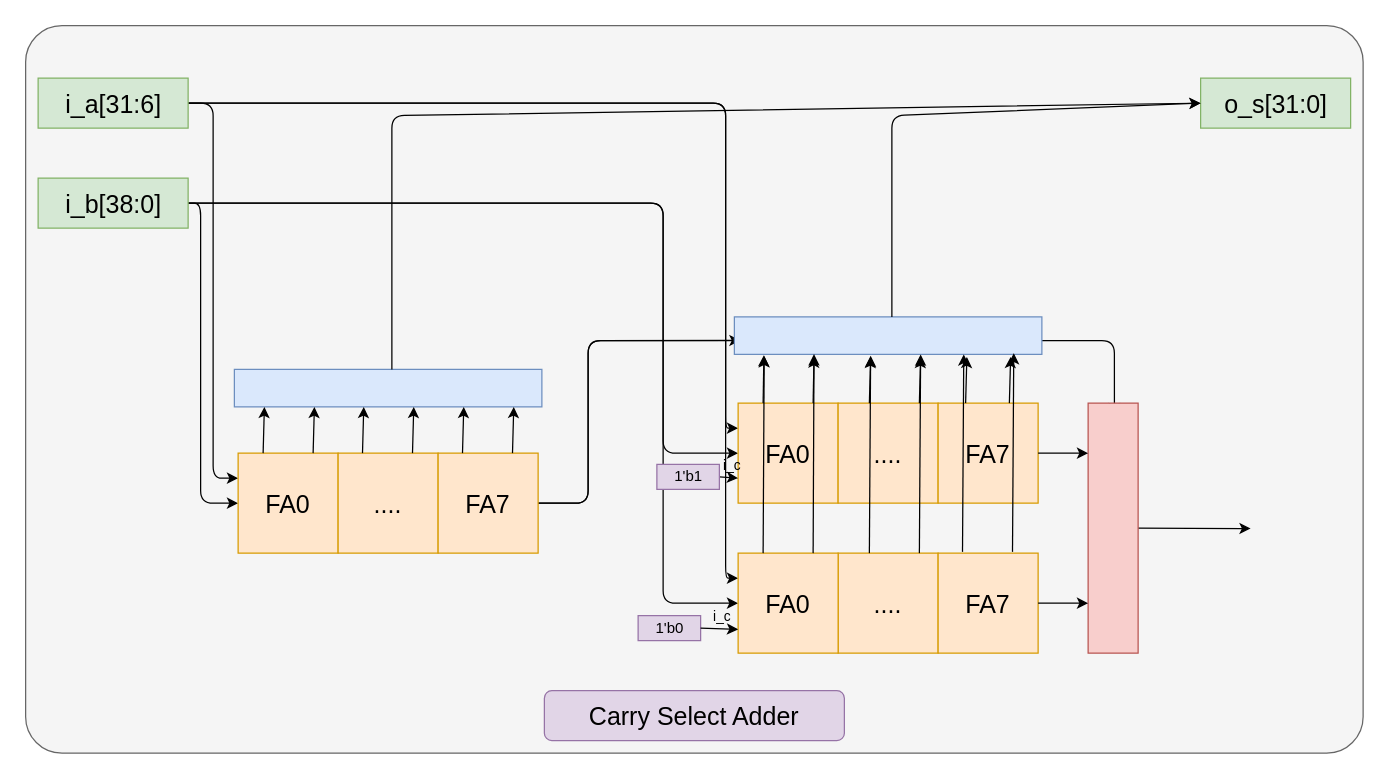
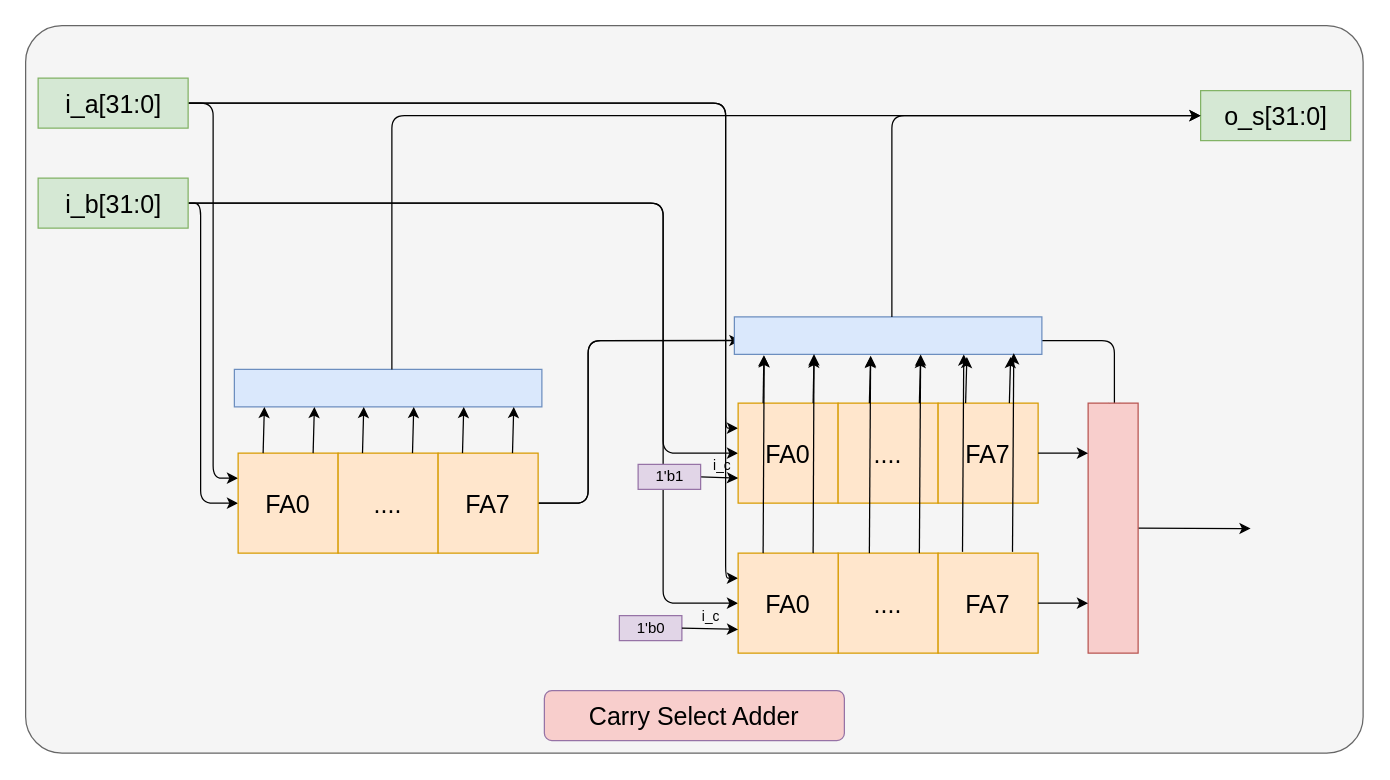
node "i_a[31:6]": label "i_a[31:6]" -> "i_a[31:0]"
node "o_s[31:0]": moved (1276, 103) -> (1276, 116)
node "i_b[38:0]": label "i_b[38:0]" -> "i_b[31:0]"
node "1'b1": moved (688, 477) -> (669, 477)
node "1'b0": moved (669, 628) -> (651, 628)
node "Carry Select Adder": fillcolor #e1d5e7 -> #f8cecc
